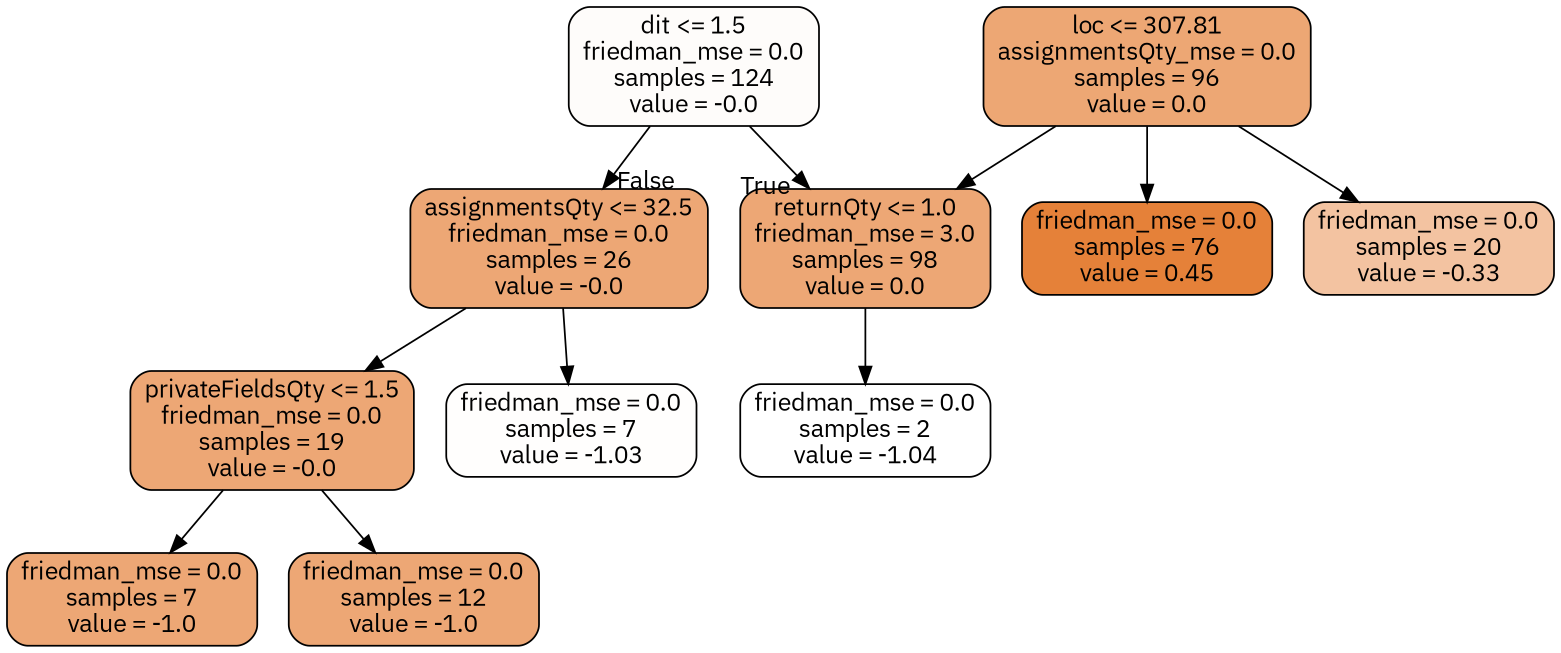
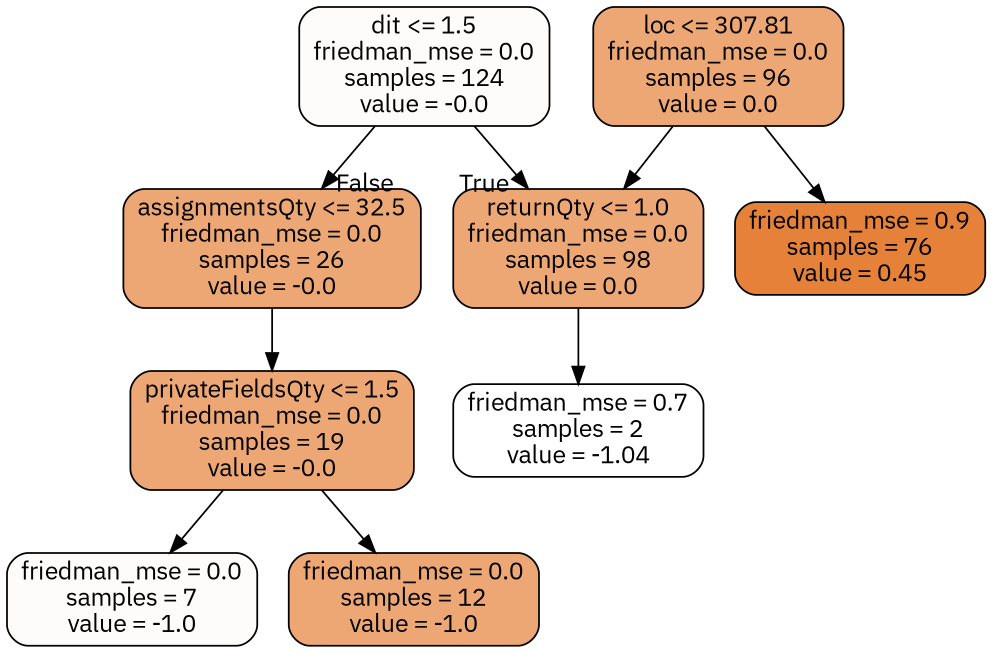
node "loc <= 307.81 assignmentsQty_mse = 0.0 samples = 96 value = 0.0": label "loc <= 307.81 assignmentsQty_mse = 0.0 samples = 96 value = 0.0" -> "loc <= 307.81 friedman_mse = 0.0 samples = 96 value = 0.0"
node "returnQty <= 1.0 friedman_mse = 3.0 samples = 98 value = 0.0": label "returnQty <= 1.0 friedman_mse = 3.0 samples = 98 value = 0.0" -> "returnQty <= 1.0 friedman_mse = 0.0 samples = 98 value = 0.0"
node "friedman_mse = 0.0 samples = 76 value = 0.45": label "friedman_mse = 0.0 samples = 76 value = 0.45" -> "friedman_mse = 0.9 samples = 76 value = 0.45"
node "friedman_mse = 0.0 samples = 20 value = -0.33": removed
node "friedman_mse = 0.0 samples = 7 value = -1.03": removed
node "friedman_mse = 0.0 samples = 2 value = -1.04": label "friedman_mse = 0.0 samples = 2 value = -1.04" -> "friedman_mse = 0.7 samples = 2 value = -1.04"
node "friedman_mse = 0.0 samples = 7 value = -1.0": fillcolor #eda775 -> #fefcfa
